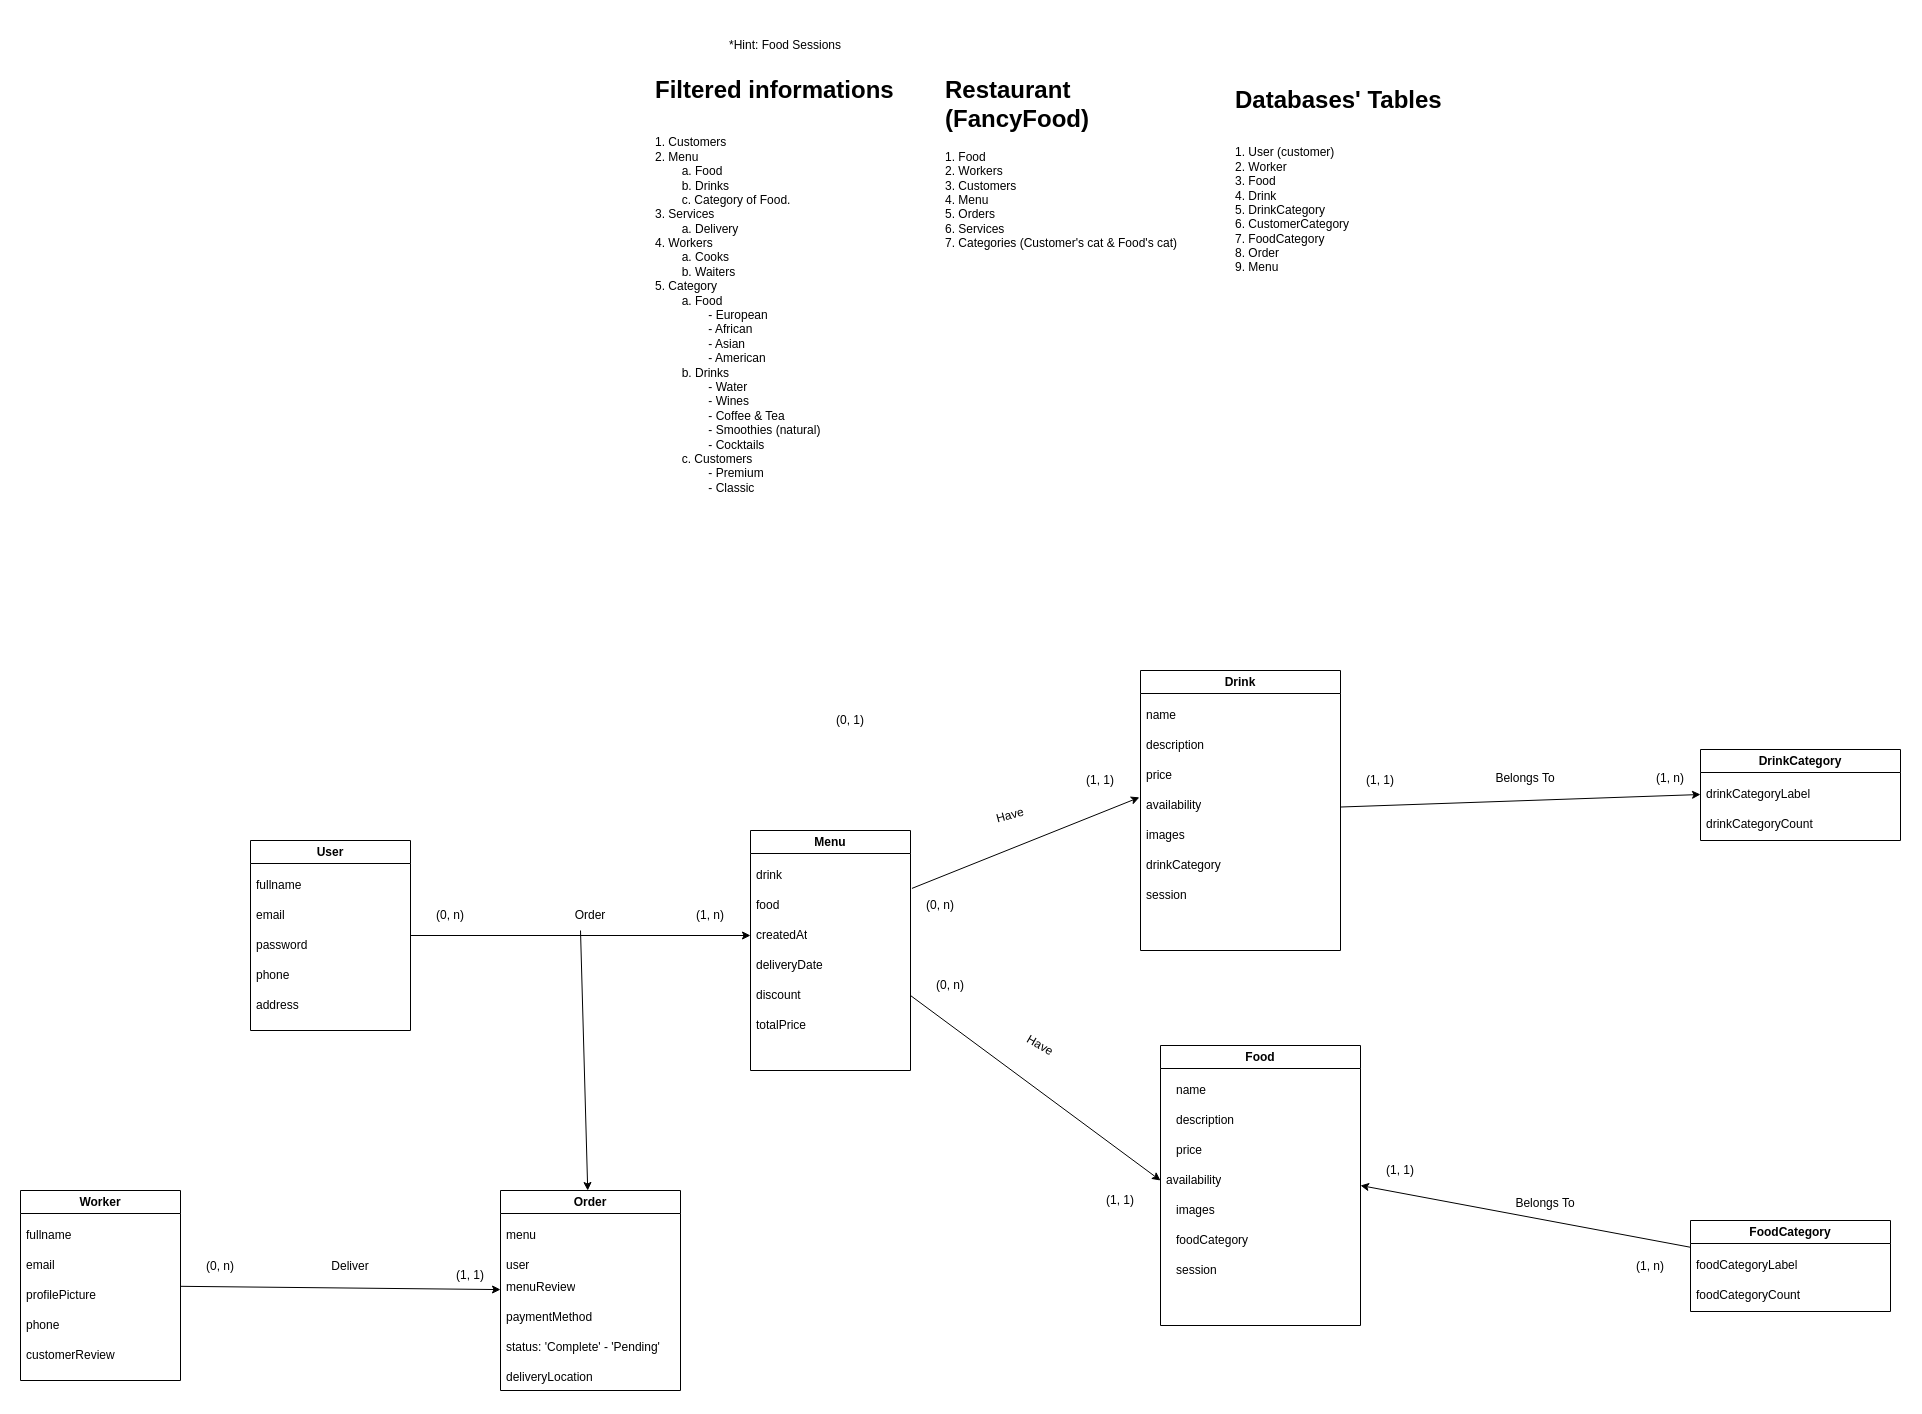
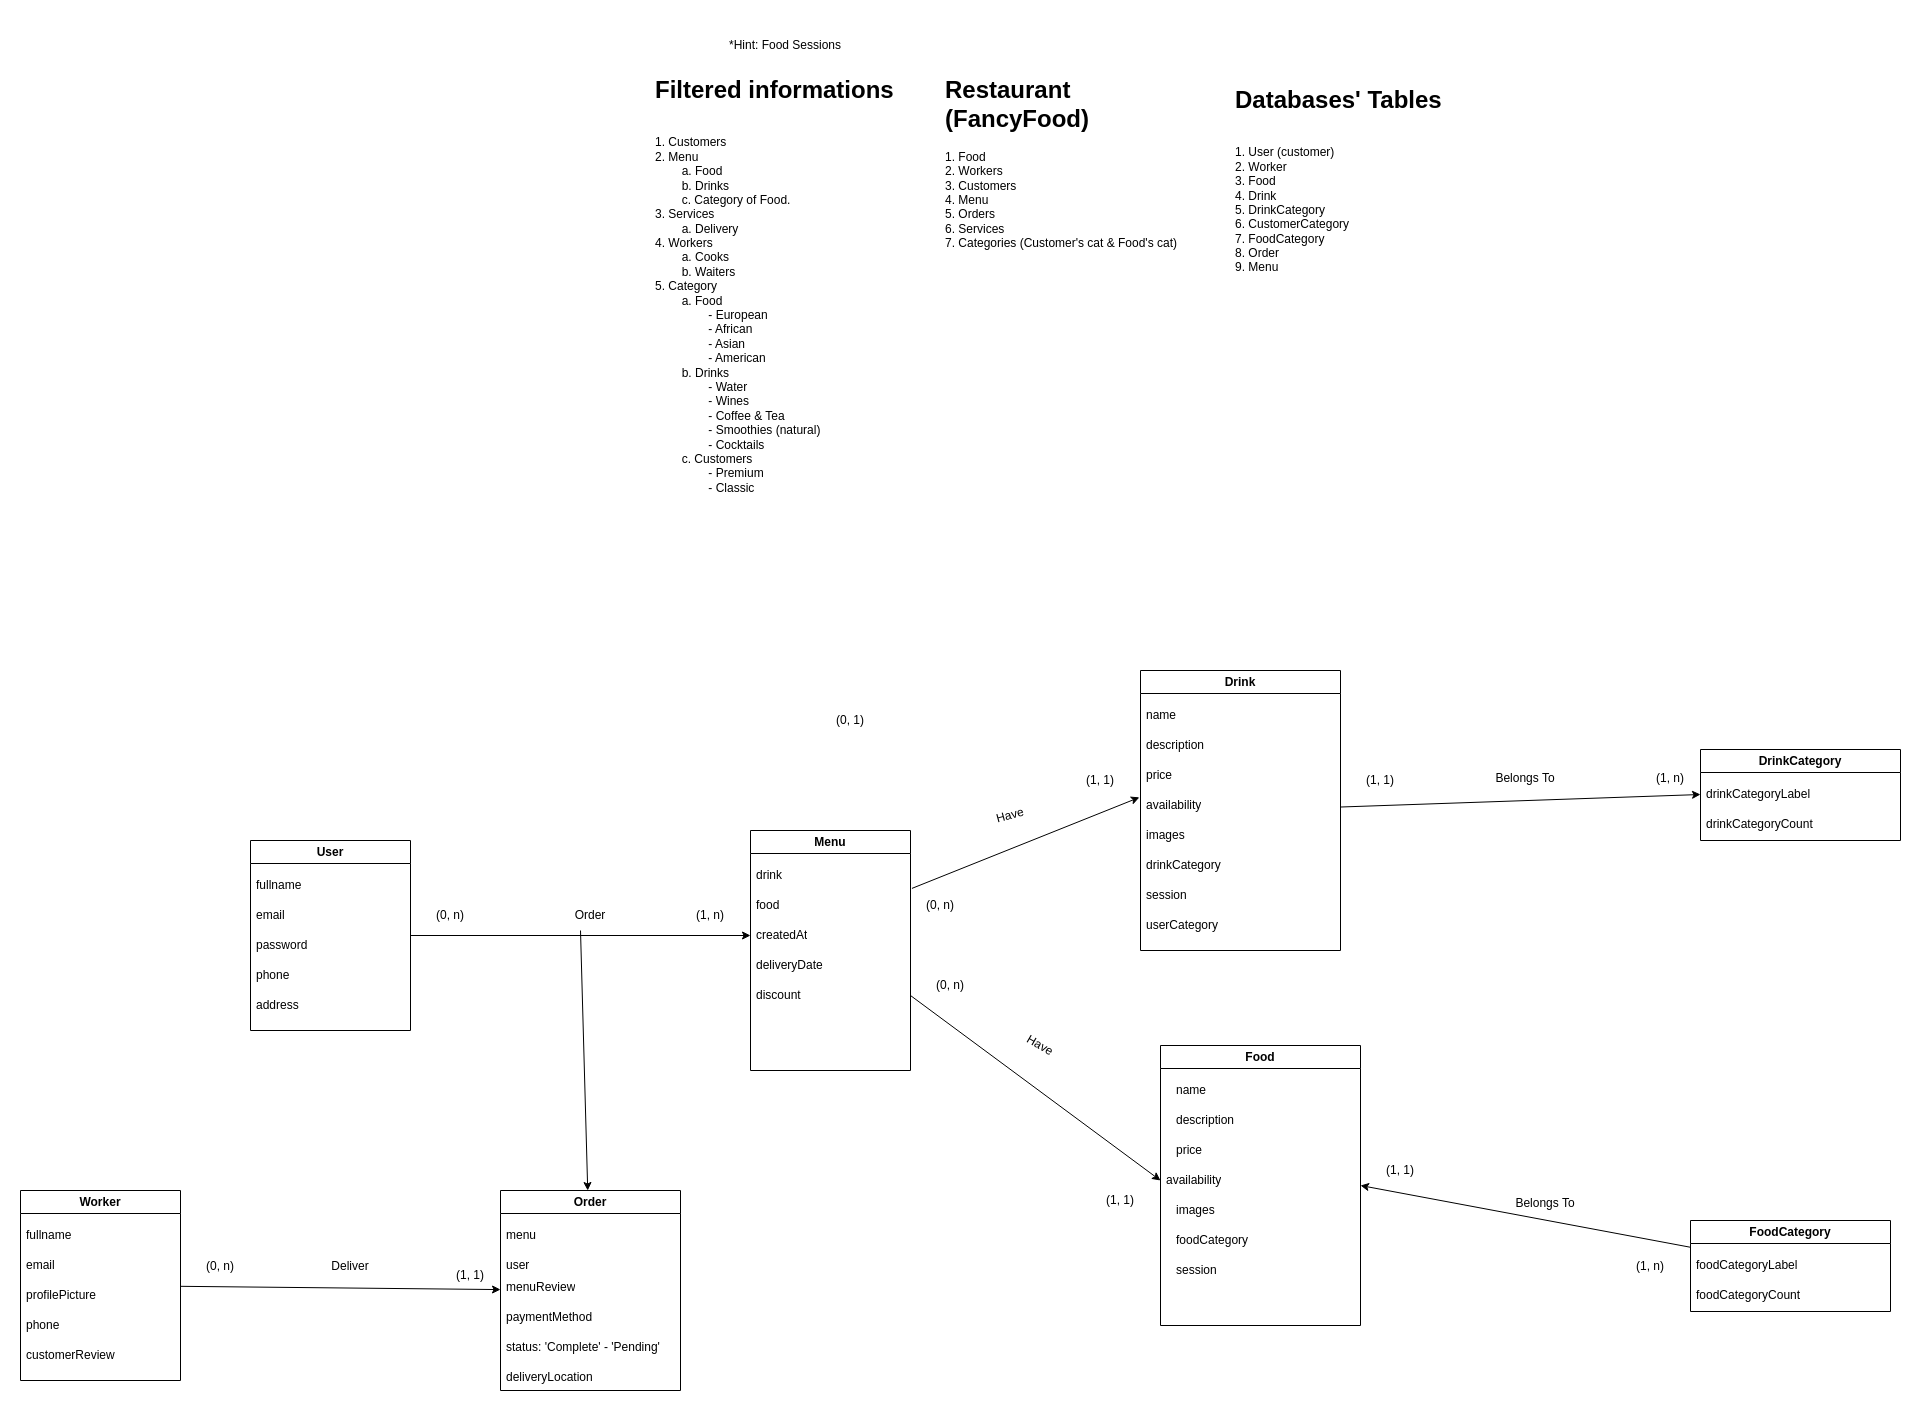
node "userCategory": added
node "totalPrice": removed
